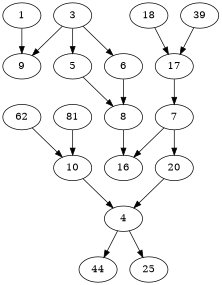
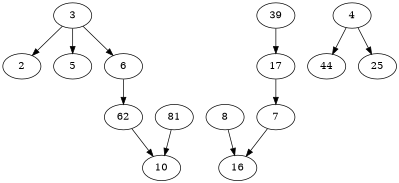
node "1": removed
node "18": removed
node "9": label "9" -> "2"
edge "6" -> "8": now "6" -> "62"
edge "5" -> "8": removed
node "20": removed
edge "10" -> "4": removed
